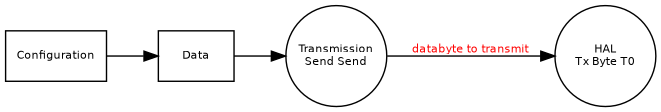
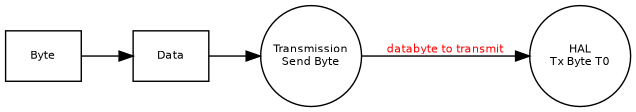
node "Configuration": label "Configuration" -> "Byte"
node "Transmission Send Send": label "Transmission Send Send" -> "Transmission Send Byte"
